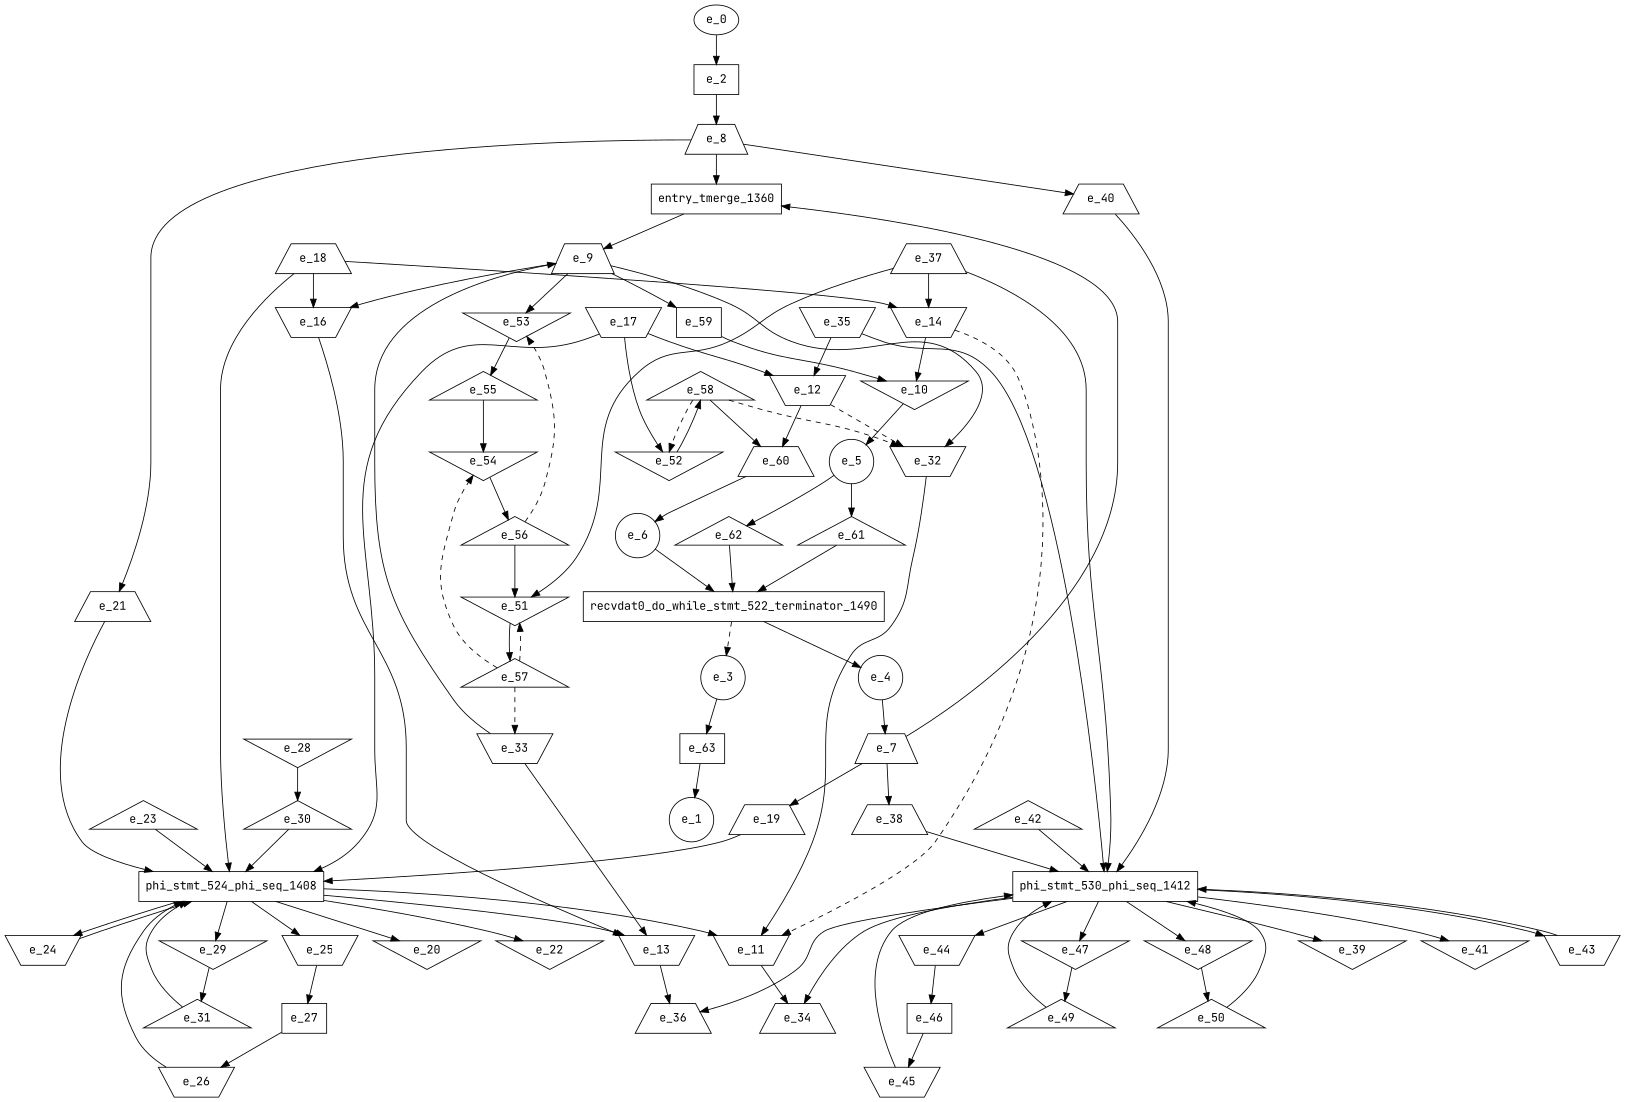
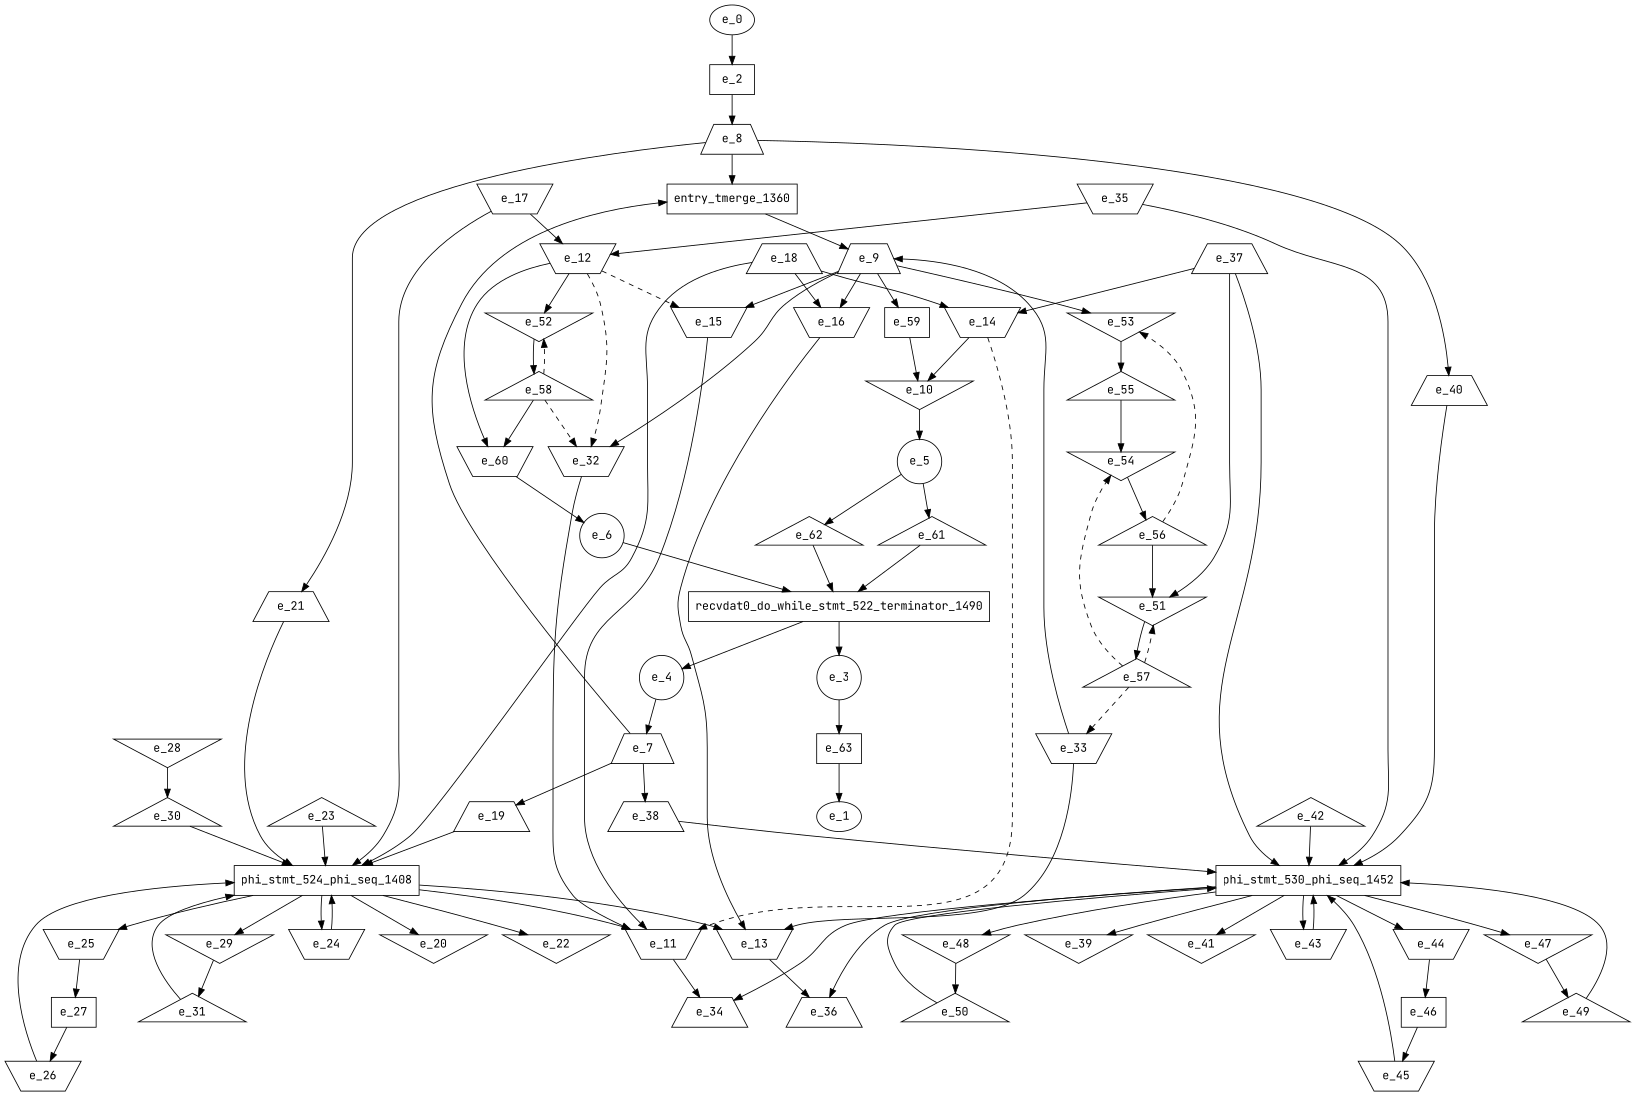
node "e_15": added
edge "e_17" -> "e_52": now "e_12" -> "e_52"
node "e_60": shape trapezium -> invtrapezium
edge "recvdat0_do_while_stmt_522_terminator_1490" -> "e_3": style dashed -> solid
node "e_1": shape circle -> ellipse
node "phi_stmt_530_phi_seq_1412": label "phi_stmt_530_phi_seq_1412" -> "phi_stmt_530_phi_seq_1452"
